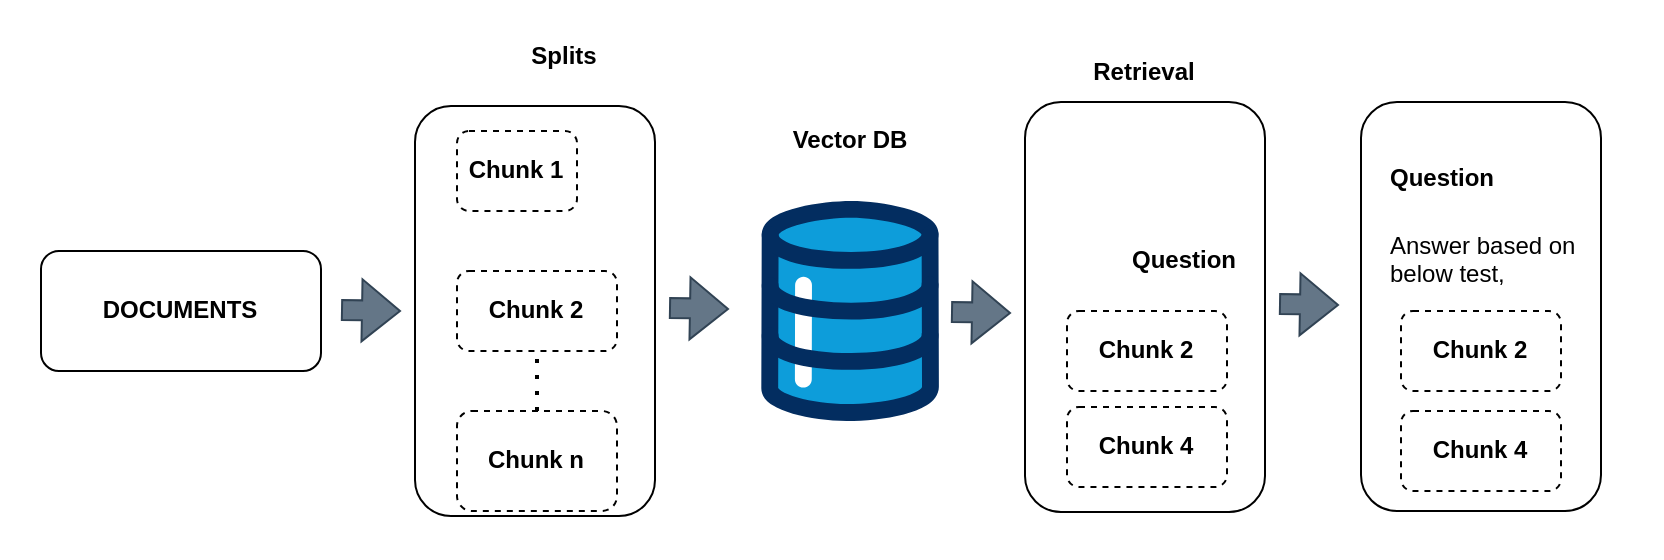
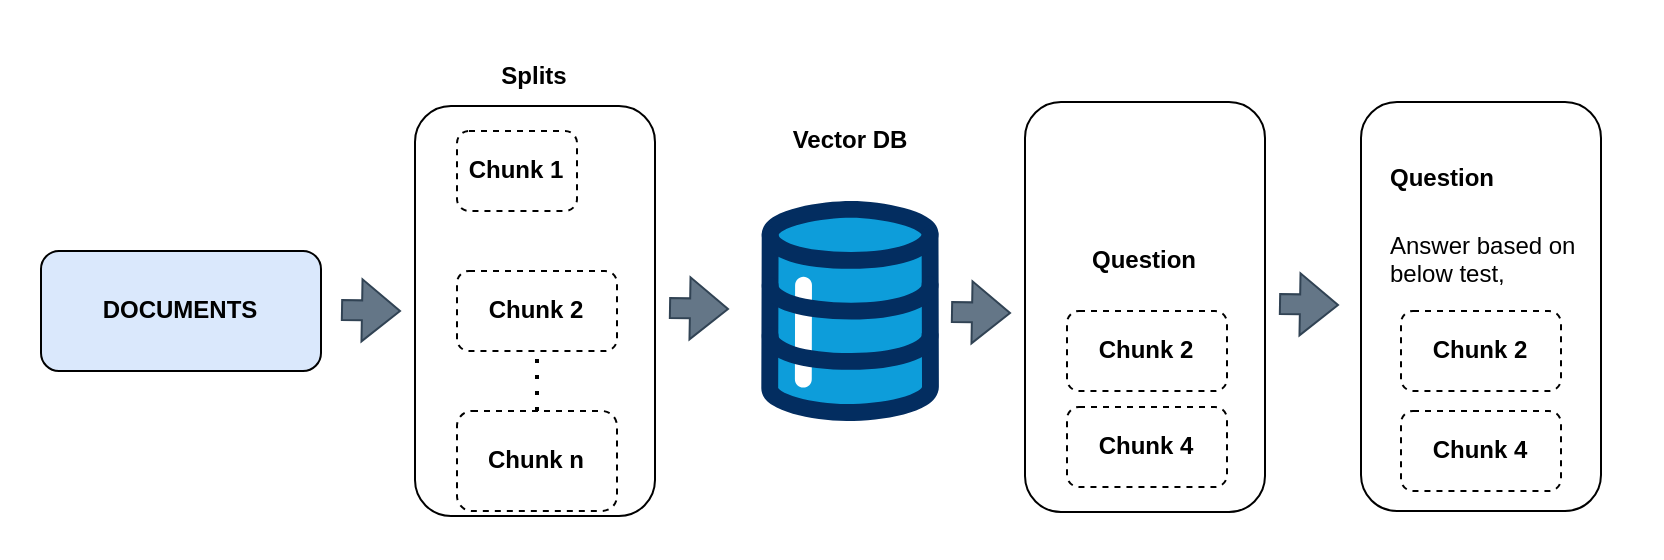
node "Splits": moved (565, 56) -> (535, 76)
node "Retrieval": removed
node "Question": moved (1185, 261) -> (1145, 261)
node "DOCUMENTS": fillcolor #ffffff -> #dae8fc
